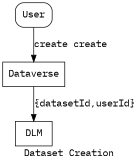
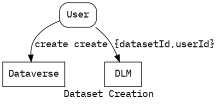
edge "Dataverse" -> "DLM": now "User" -> "DLM"
